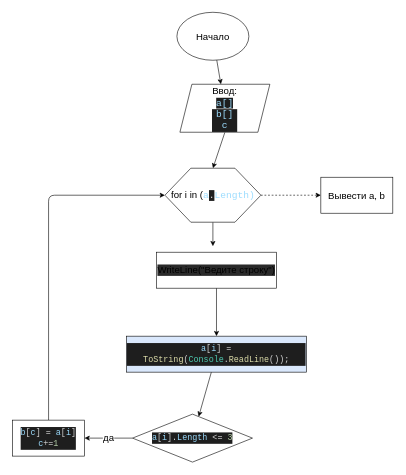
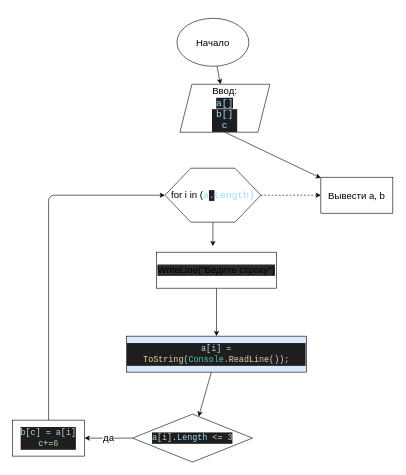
node "Начало": moved (213, 36) -> (213, 42)
edge "Ввод: a[] b[] c" -> "for i in (a.Length)": now "Ввод: a[] b[] c" -> "Вывести a, b"
node "b[c] = a[i] c+=1": label "b[c] = a[i] c+=1" -> "b[c] = a[i] c+=6"
